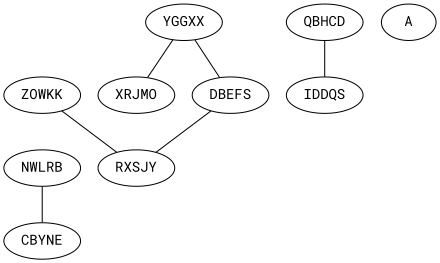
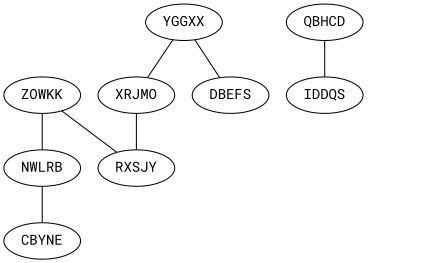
node "A": removed
edge "ZOWKK" -- "NWLRB": added
edge "DBEFS" -- "RXSJY": now "XRJMO" -- "RXSJY"
